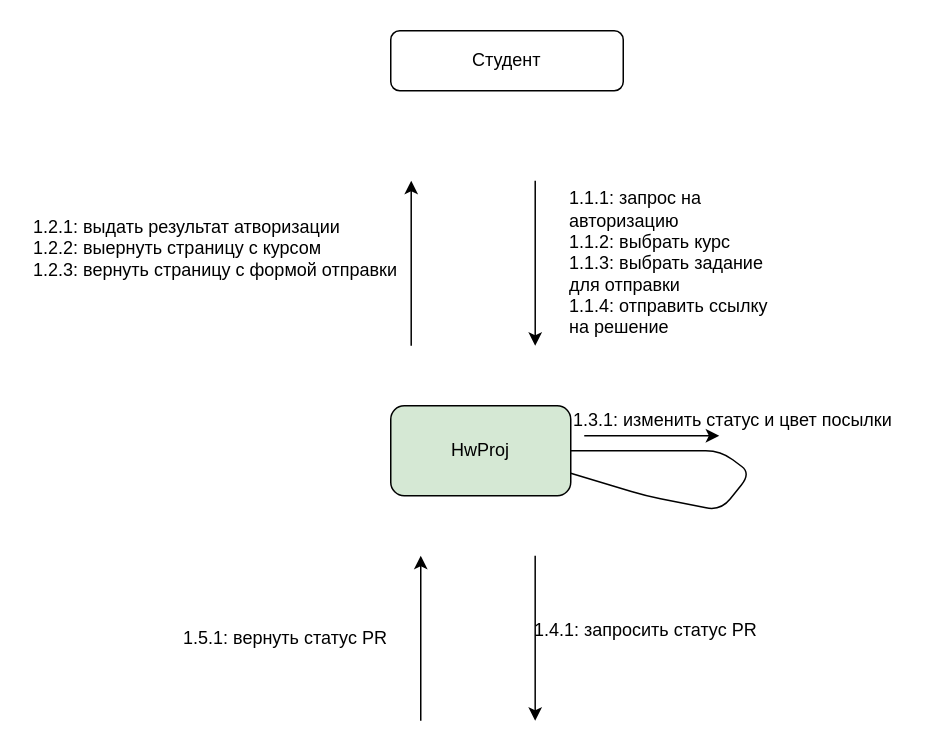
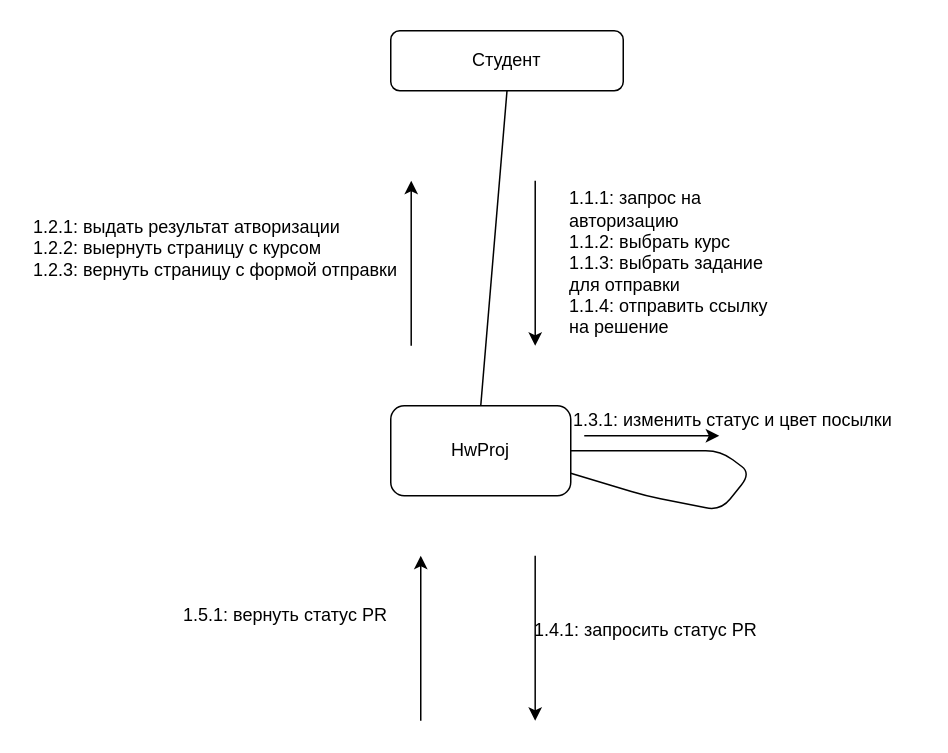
edge "Студент" -- "HwProj": added
node "HwProj": fillcolor #d5e8d4 -> #ffffff
node "1.5.1: вернуть статус PR": moved (293, 638) -> (293, 616)
